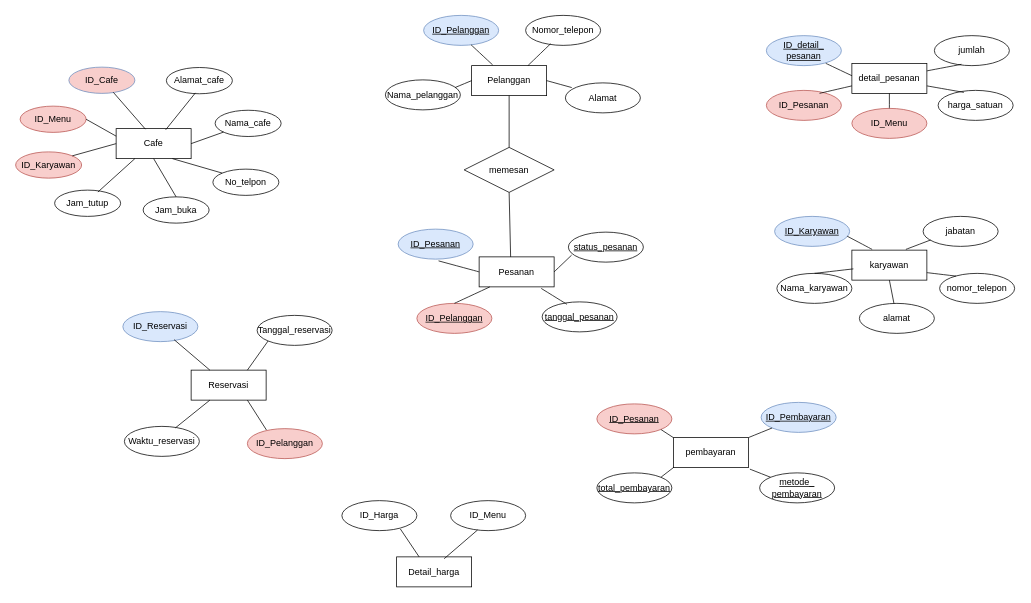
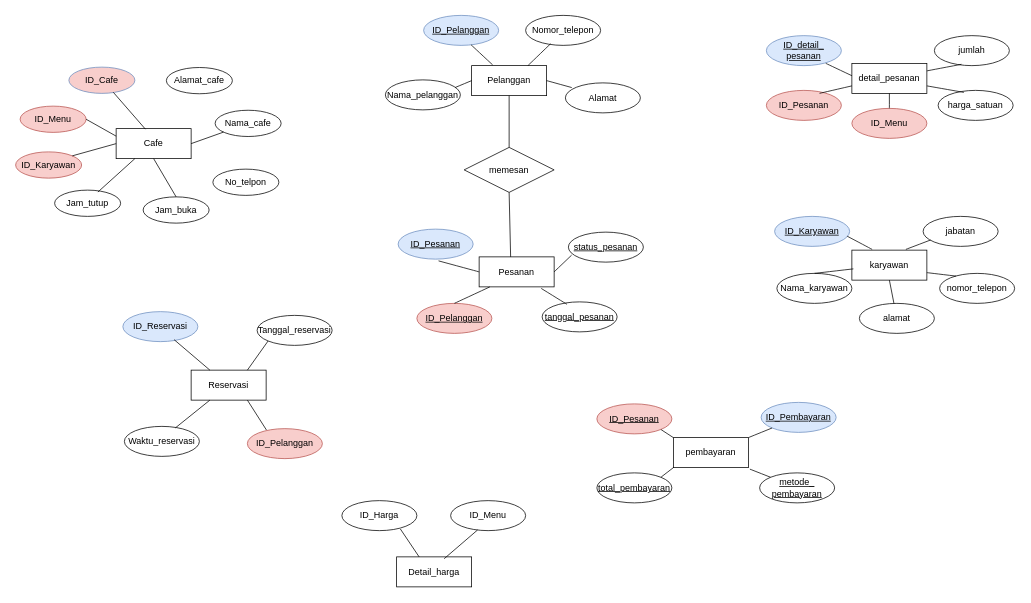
edge "Alamat_cafe" -- "Cafe": removed
edge "Cafe" -- "No_telpon": removed
